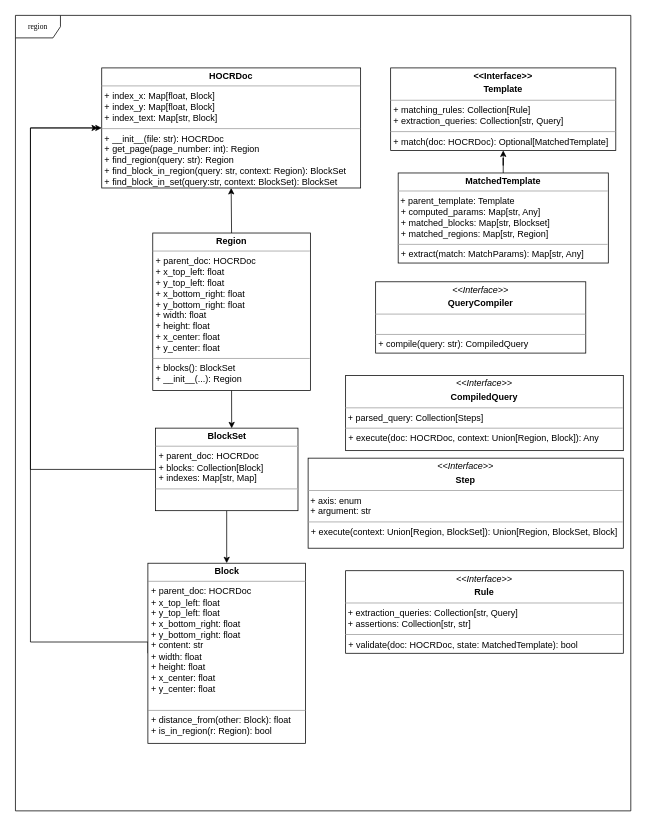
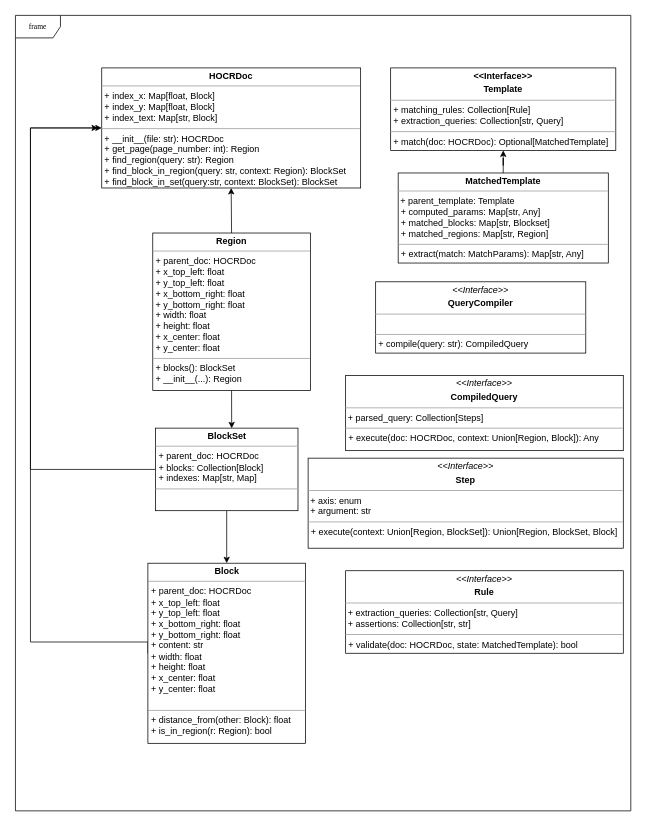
node "region": label "region" -> "frame"
